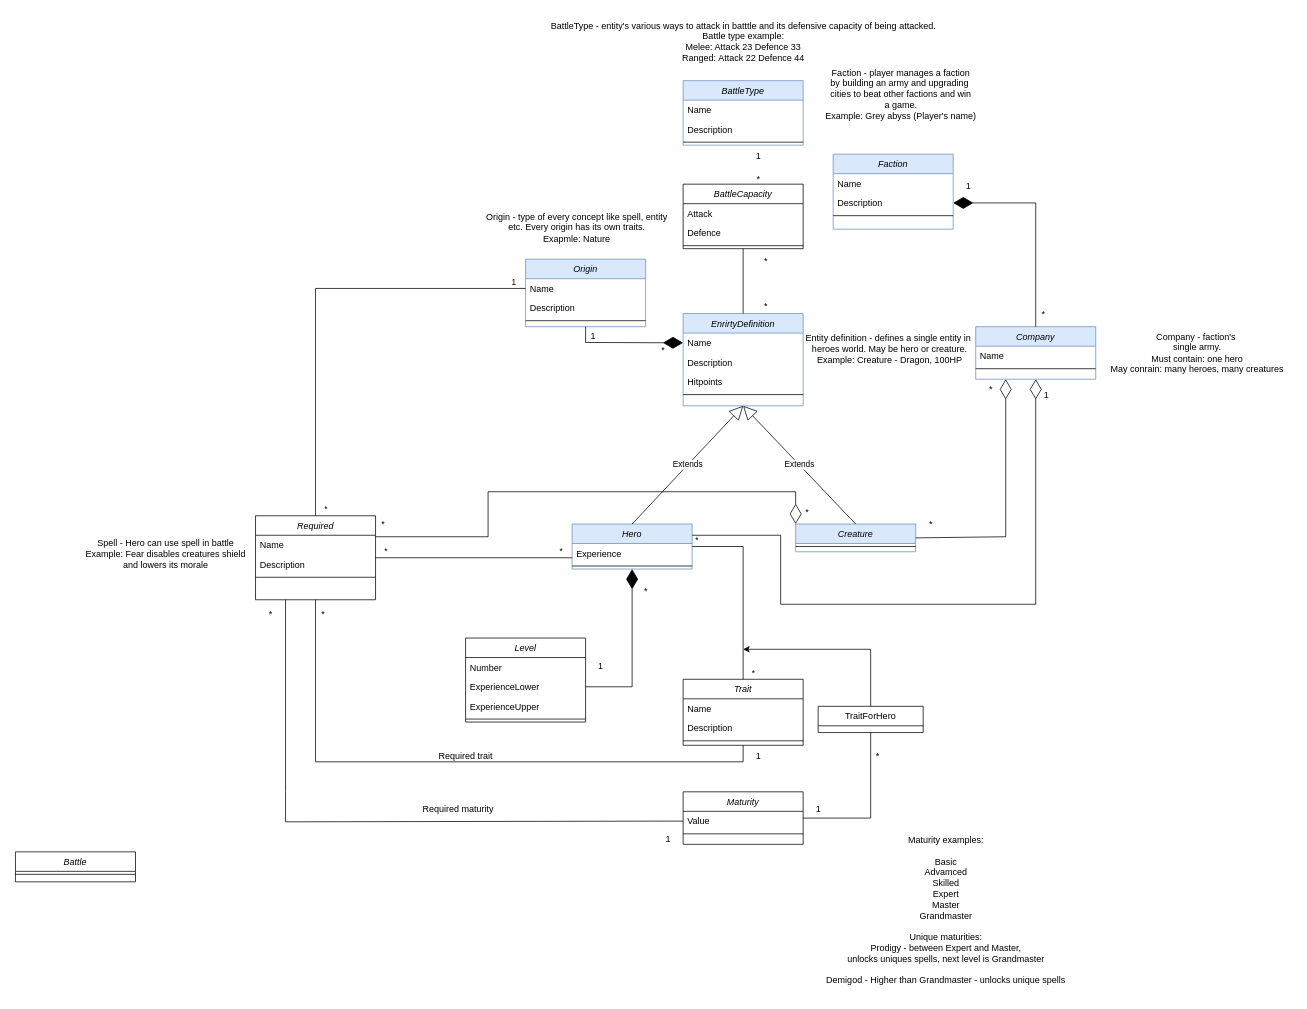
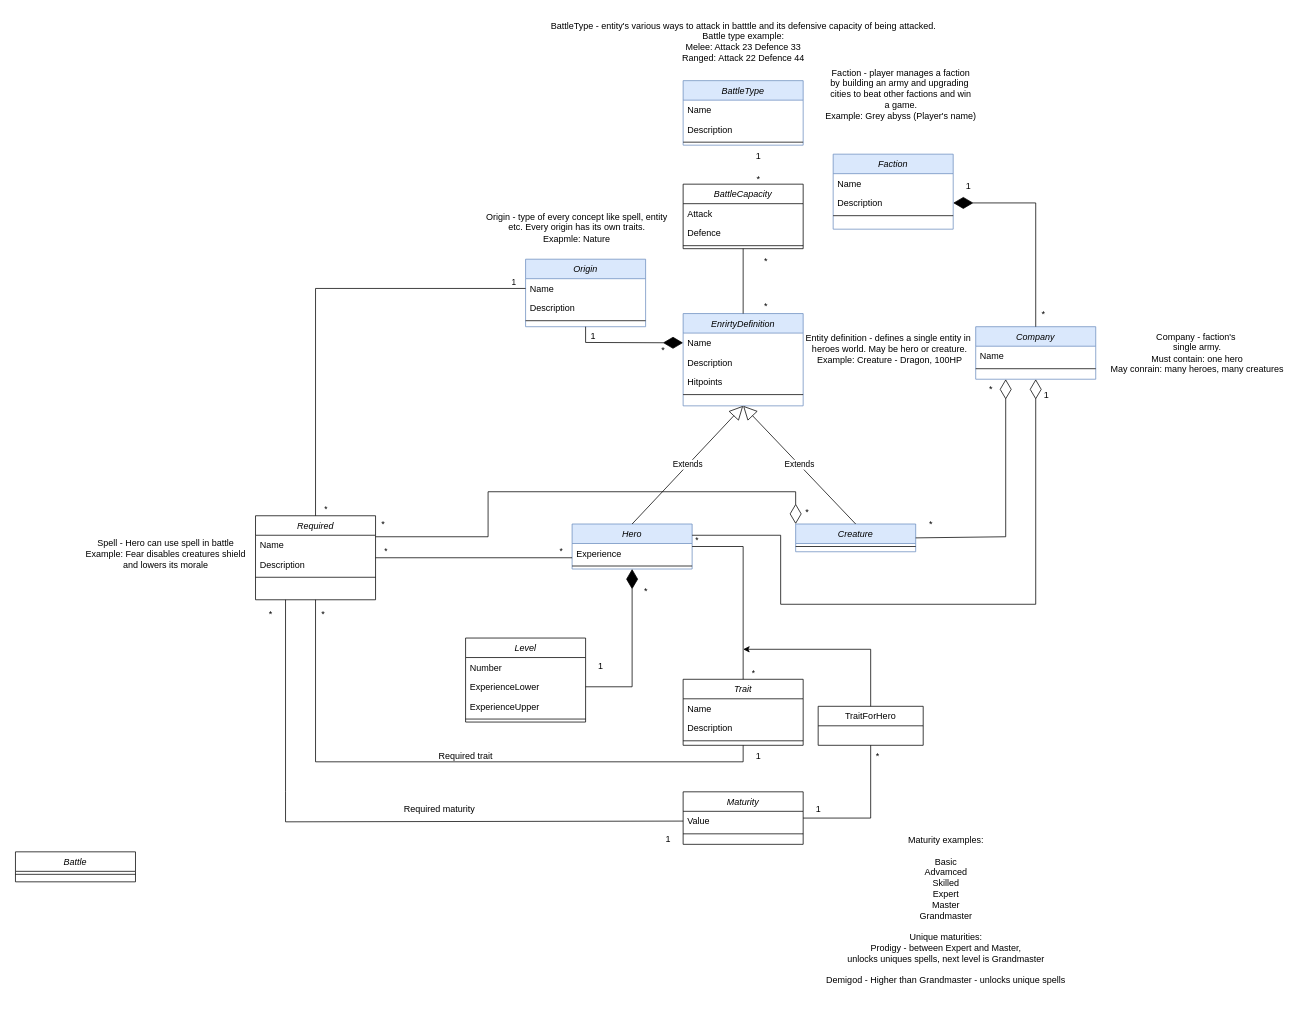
node "TraitForHero": size 105x26 -> 105x39
node "Required maturity": moved (458, 809) -> (439, 809)
